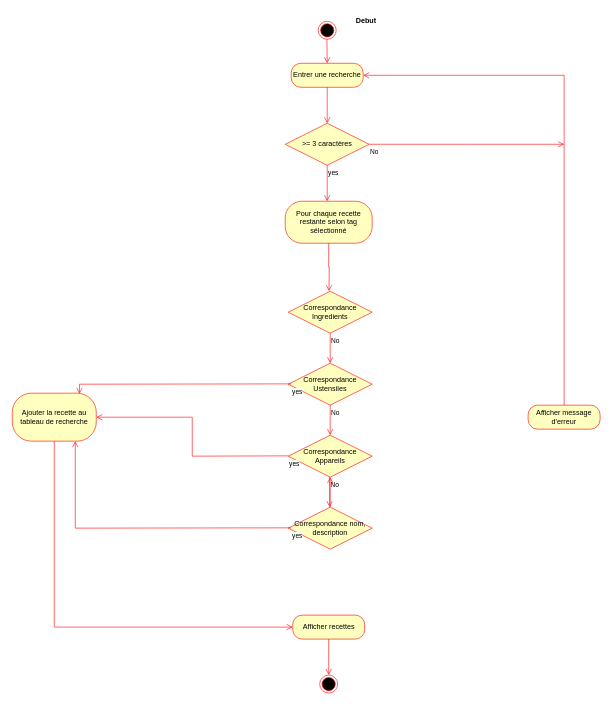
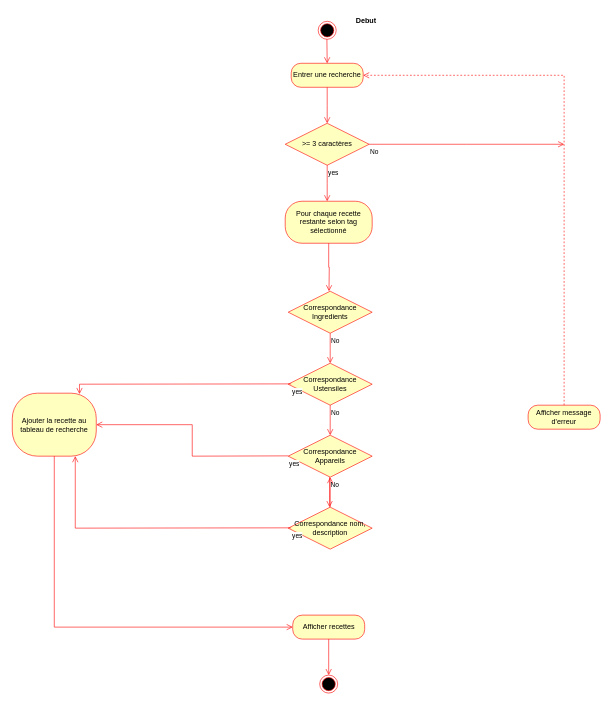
edge "Afficher message d'erreur" -> "Entrer une recherche": style solid -> dashed
node "Ajouter la recette au tableau de recherche": size 84x48 -> 84x63
